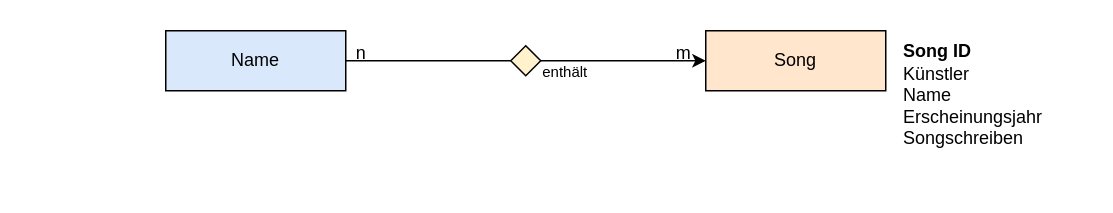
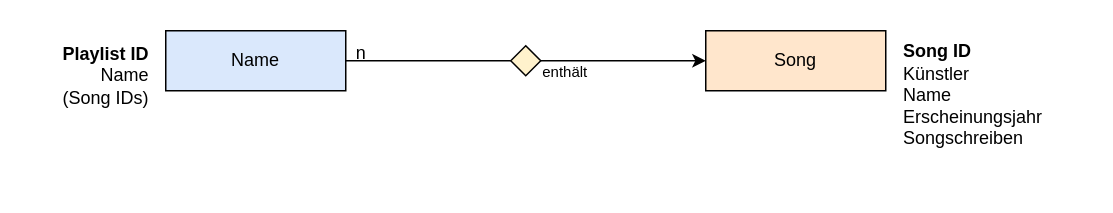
node "m": removed
node "Playlist ID Name (Song IDs)": added
